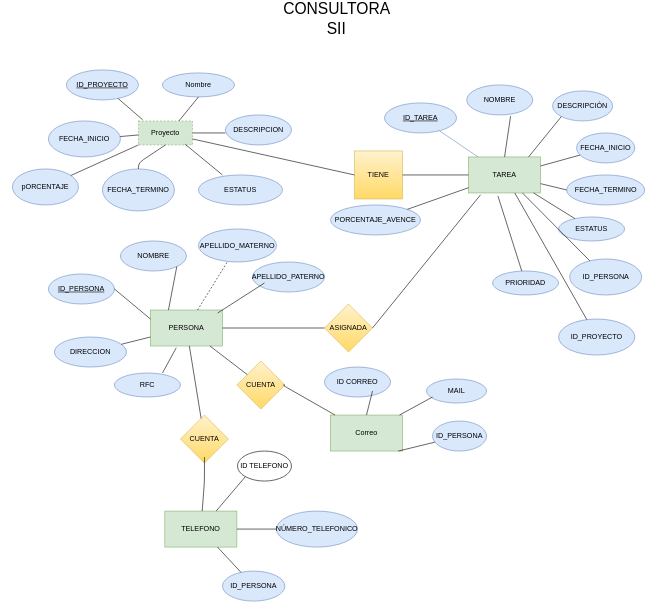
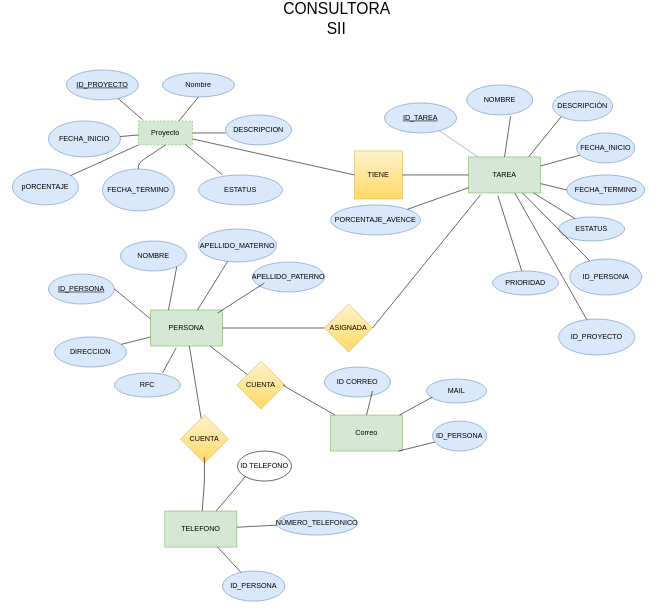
edge "APELLIDO_MATERNO" -- "PERSONA": style dashed -> solid
node "NÚMERO_TELEFONICO": size 81x36 -> 81x24
